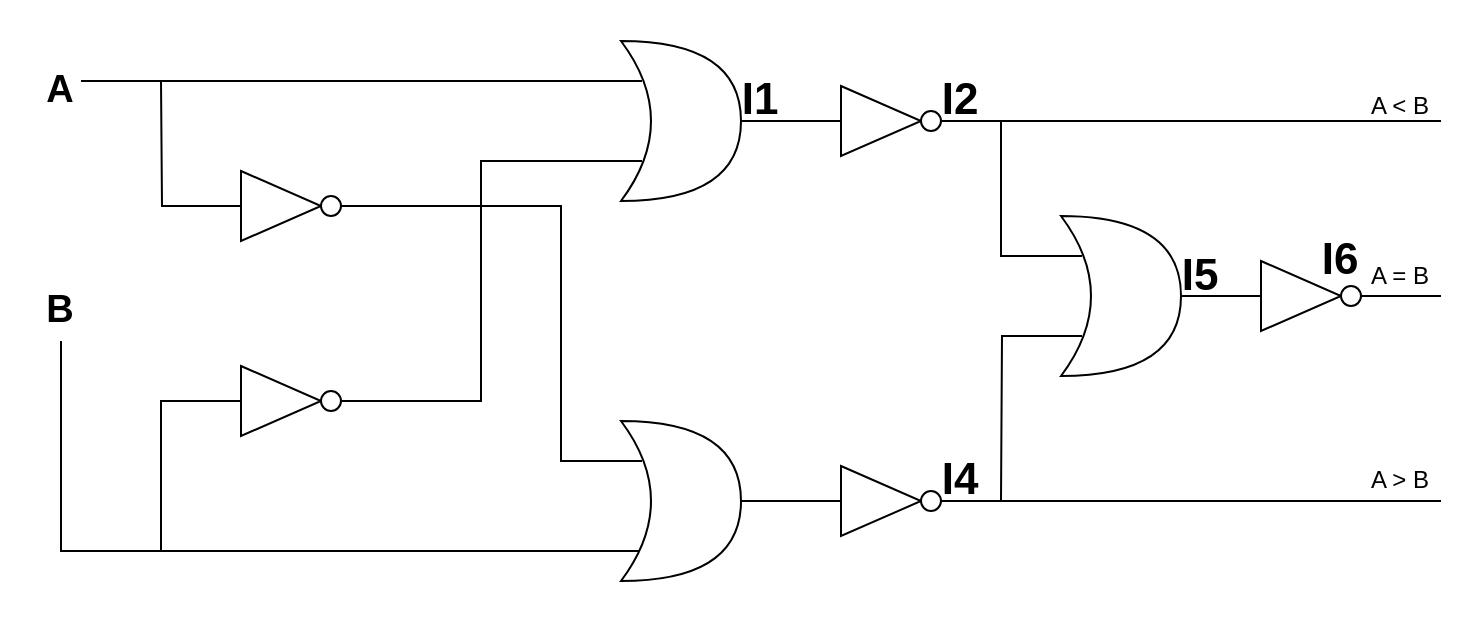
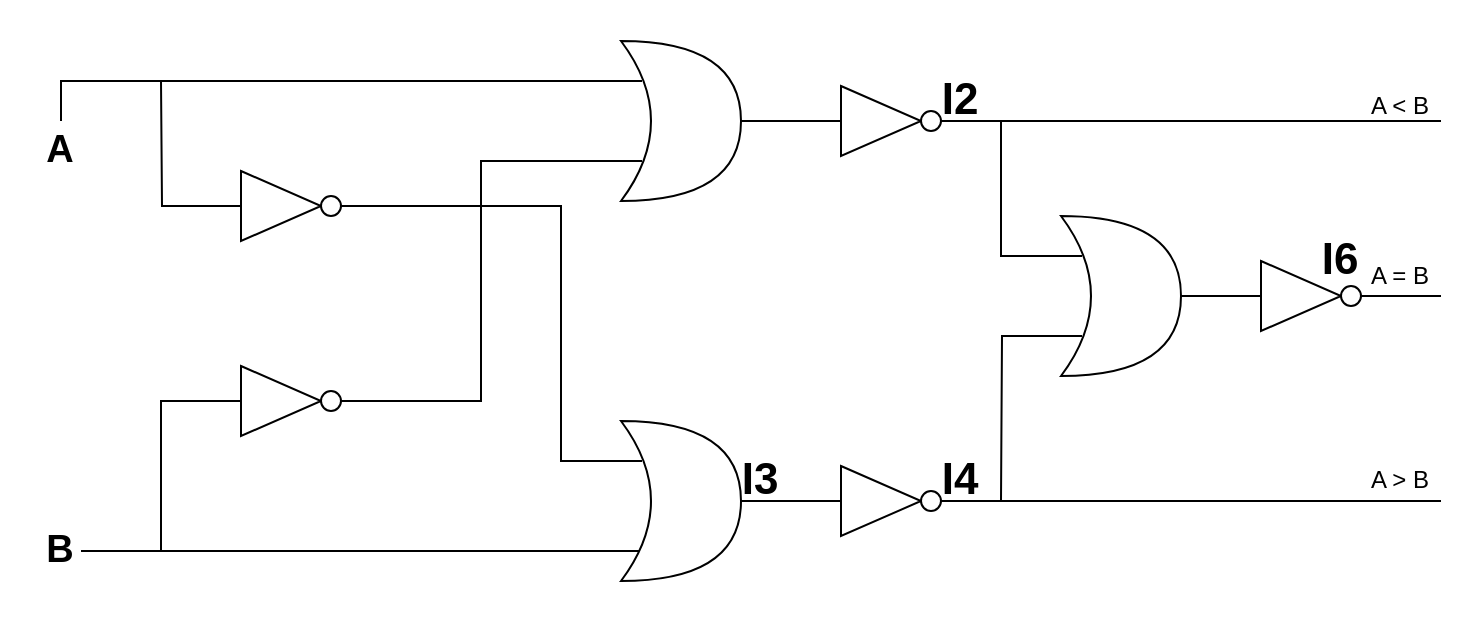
node "A": moved (61, 91) -> (61, 151)
node "I1": removed
node "I5": removed
node "B": moved (61, 311) -> (61, 551)
node "I3": added
